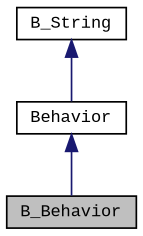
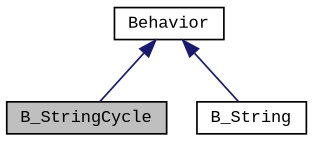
edge "Behavior" -> "B_String": reversed
node "B_Behavior": label "B_Behavior" -> "B_StringCycle"
